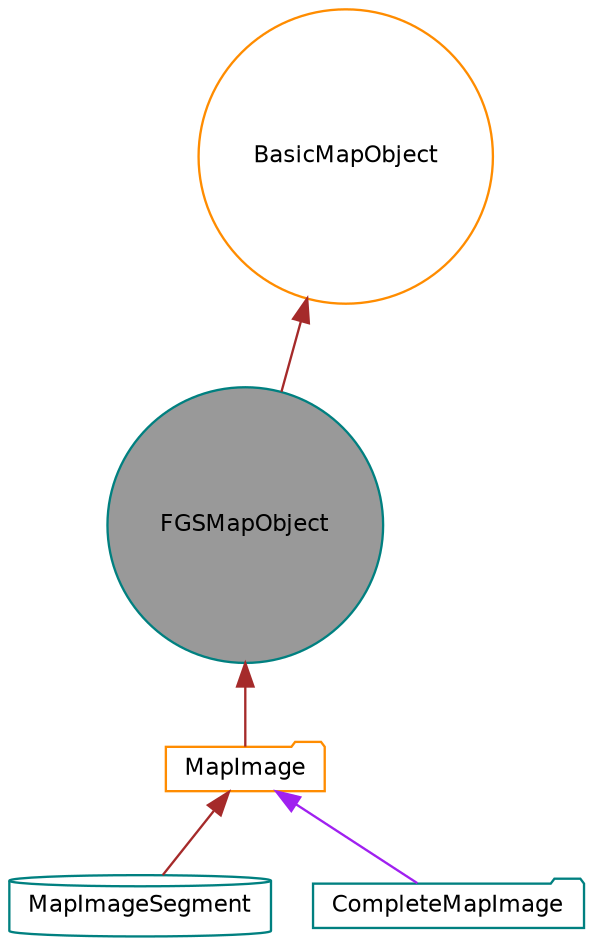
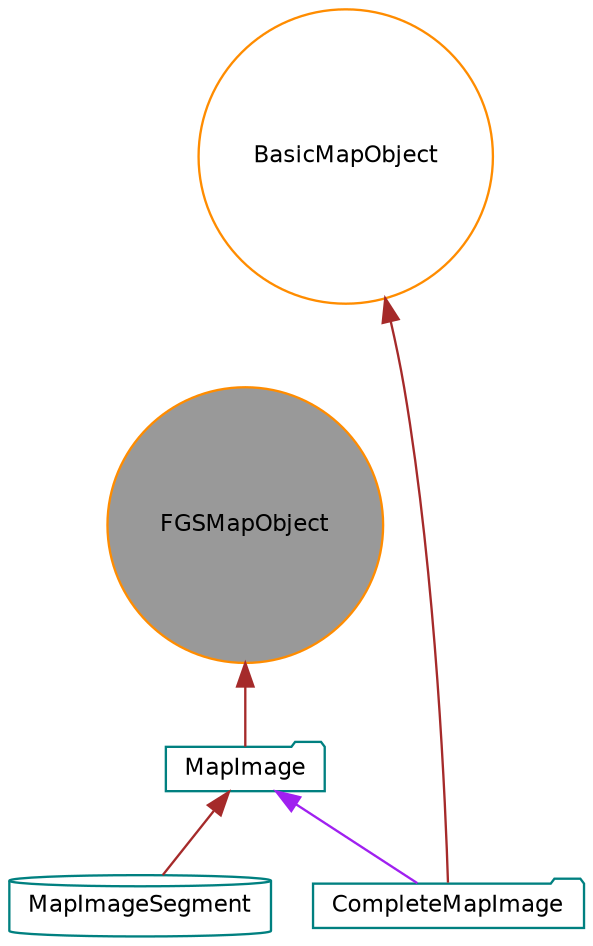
edge "FGSMapObject" -> "BasicMapObject": now "CompleteMapImage" -> "BasicMapObject"
node "FGSMapObject": color teal -> darkorange
node "MapImage": color darkorange -> teal
